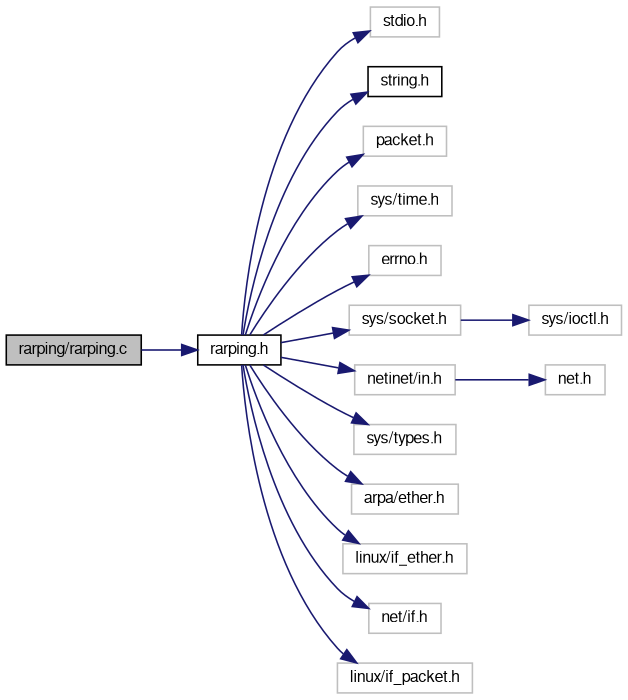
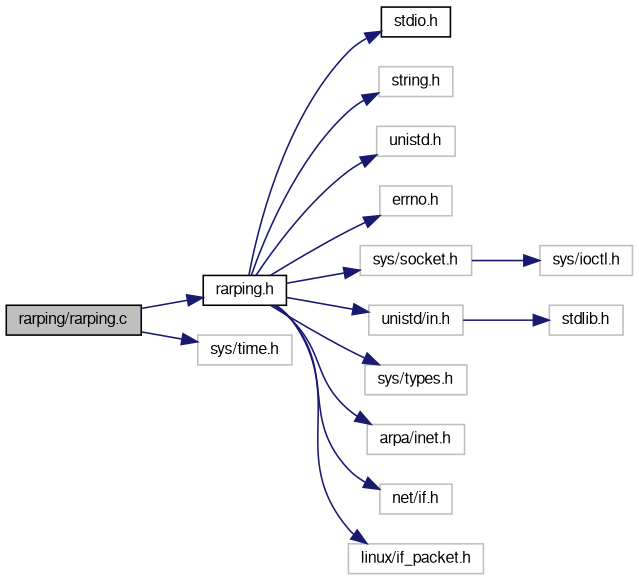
node "stdio.h": color grey75 -> black
node "string.h": color black -> grey75
node "packet.h": label "packet.h" -> "unistd.h"
edge "rarping.h" -> "sys/time.h": now "rarping/rarping.c" -> "sys/time.h"
node "netinet/in.h": label "netinet/in.h" -> "unistd/in.h"
node "net.h": label "net.h" -> "stdlib.h"
node "arpa/ether.h": label "arpa/ether.h" -> "arpa/inet.h"
node "linux/if_ether.h": removed
